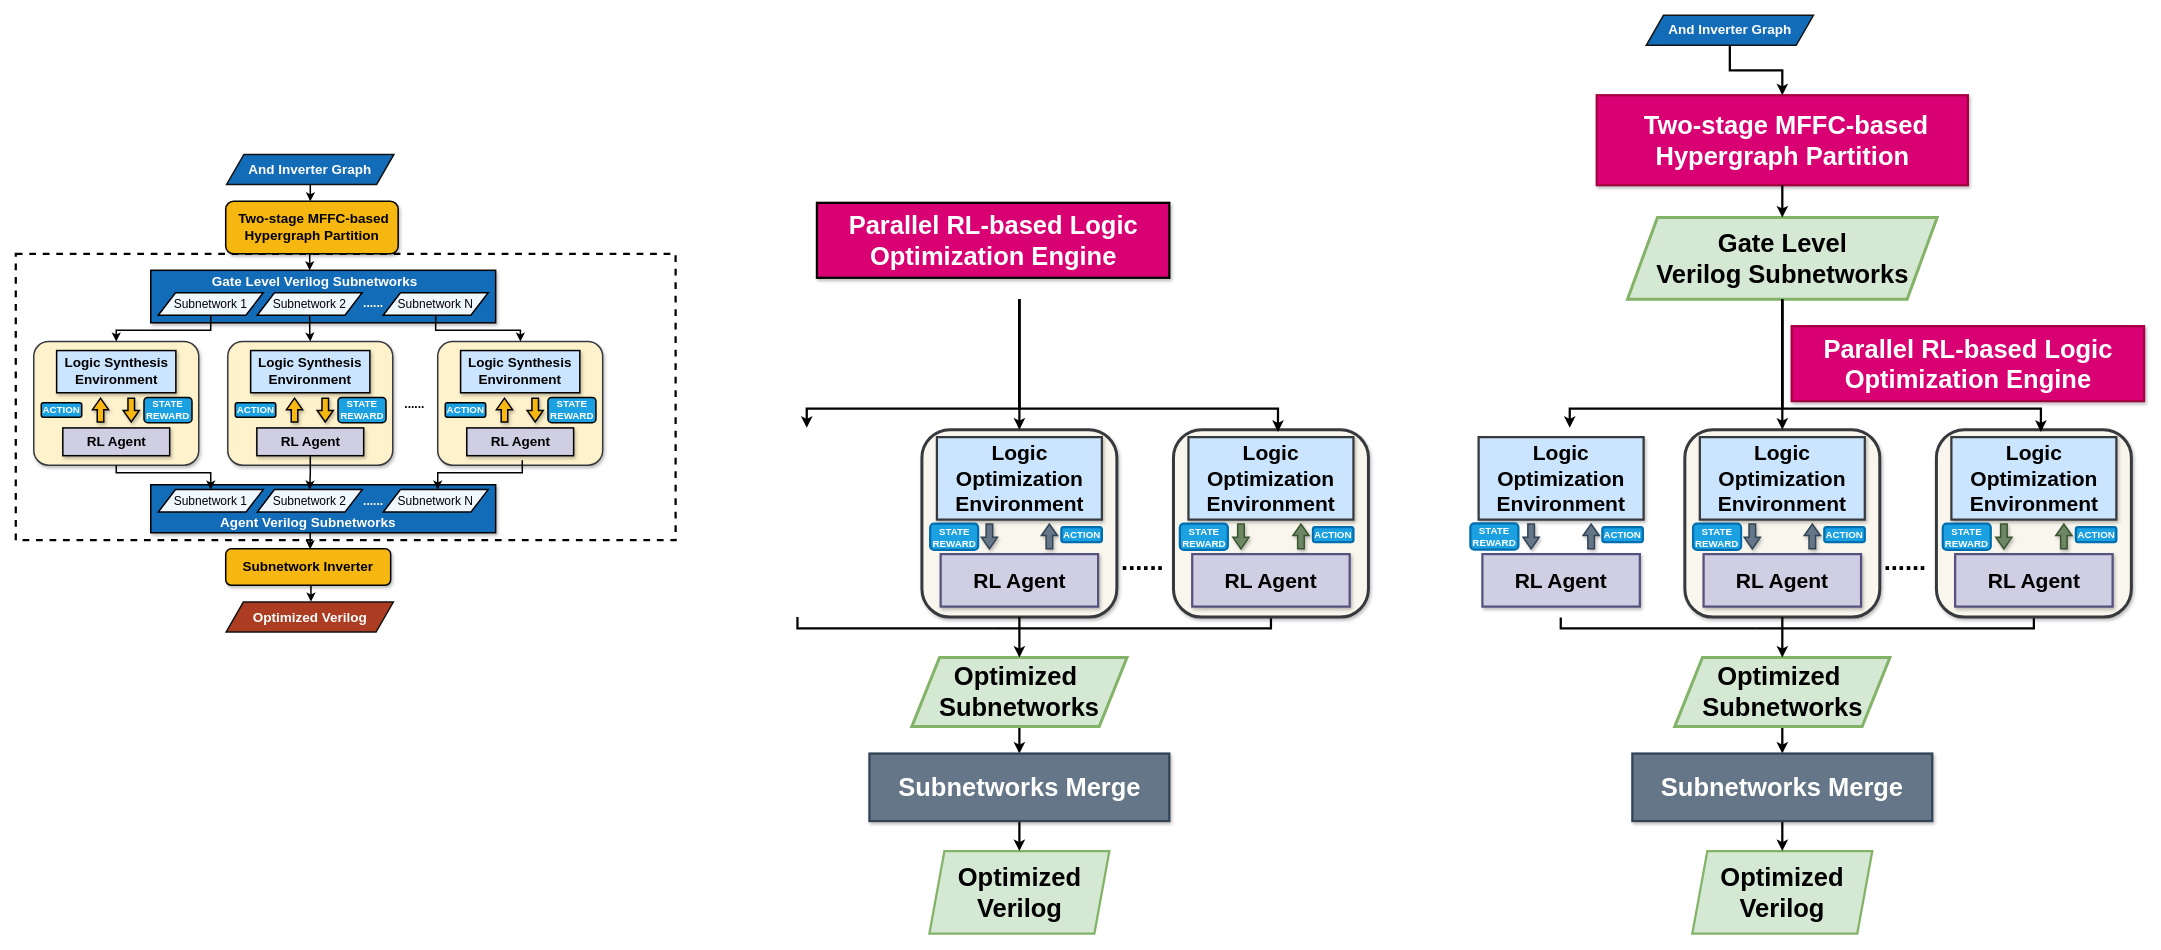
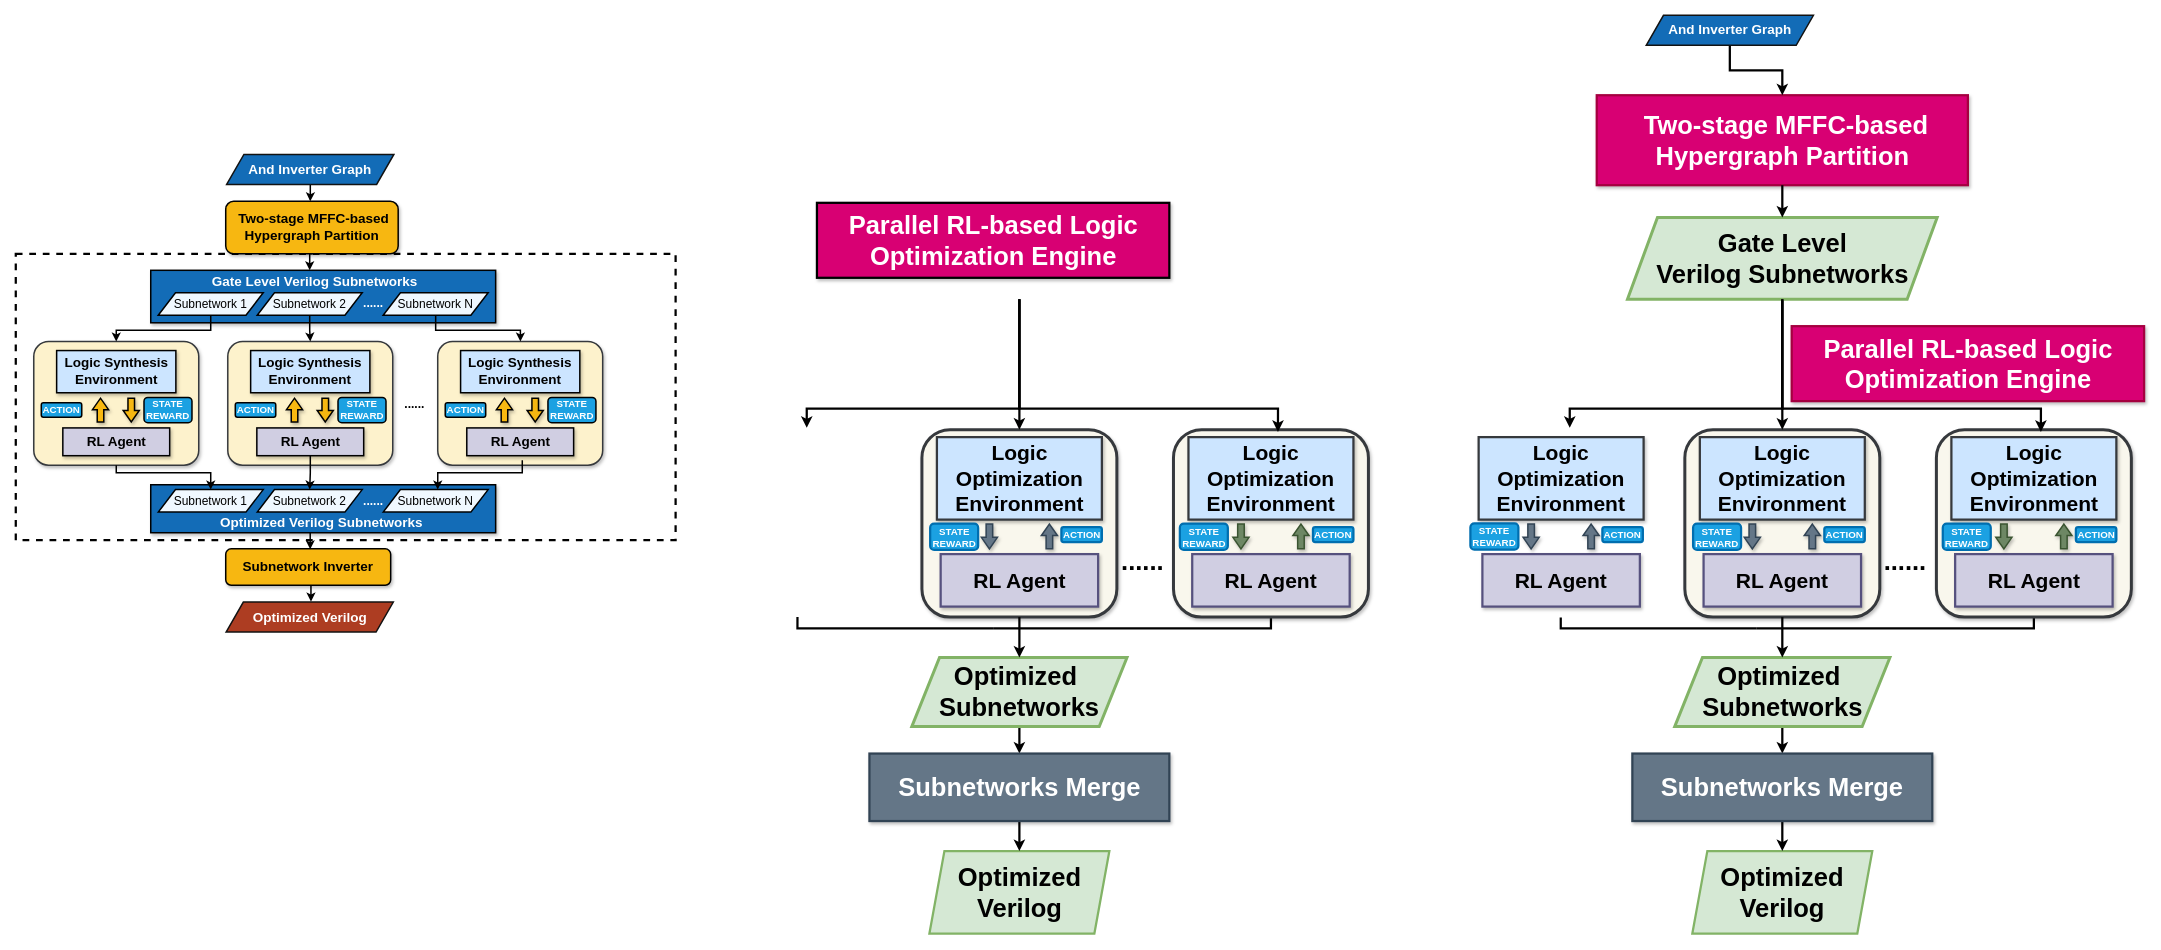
node "Agent Verilog Subnetworks": label "Agent Verilog Subnetworks" -> "Optimized Verilog Subnetworks"
